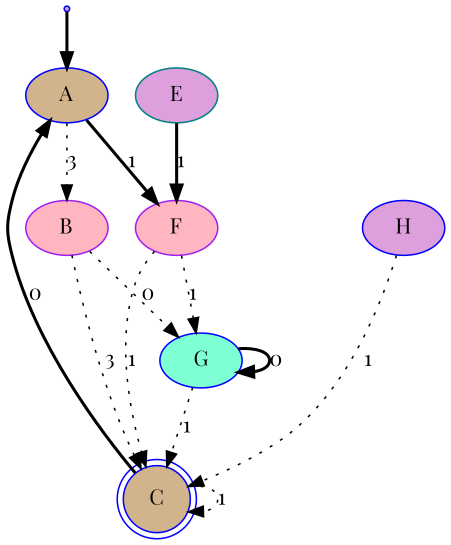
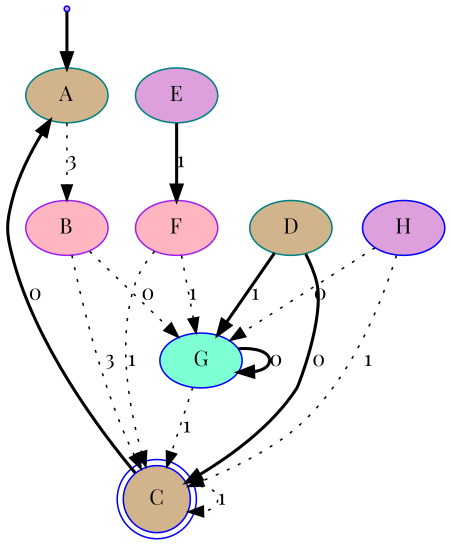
node "A": color blue -> teal
edge "A" -> "F": removed, label "1"
node "D": added
edge "H" -> "G": added, label "0"
